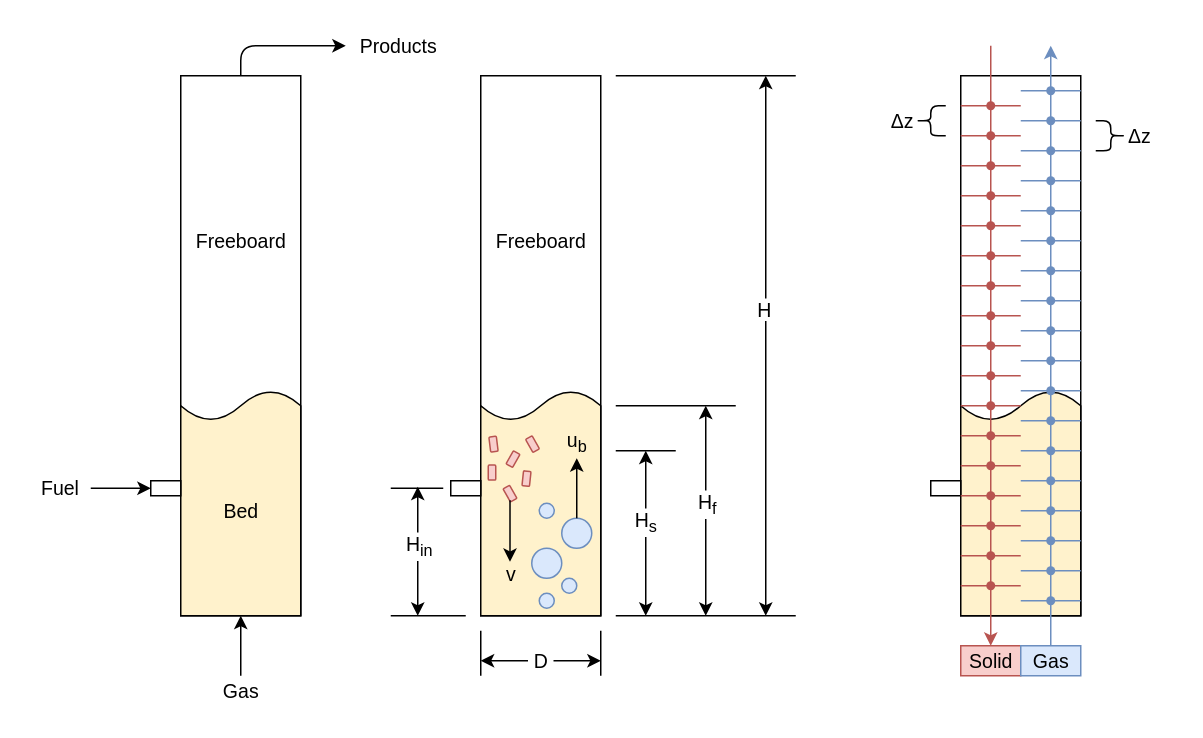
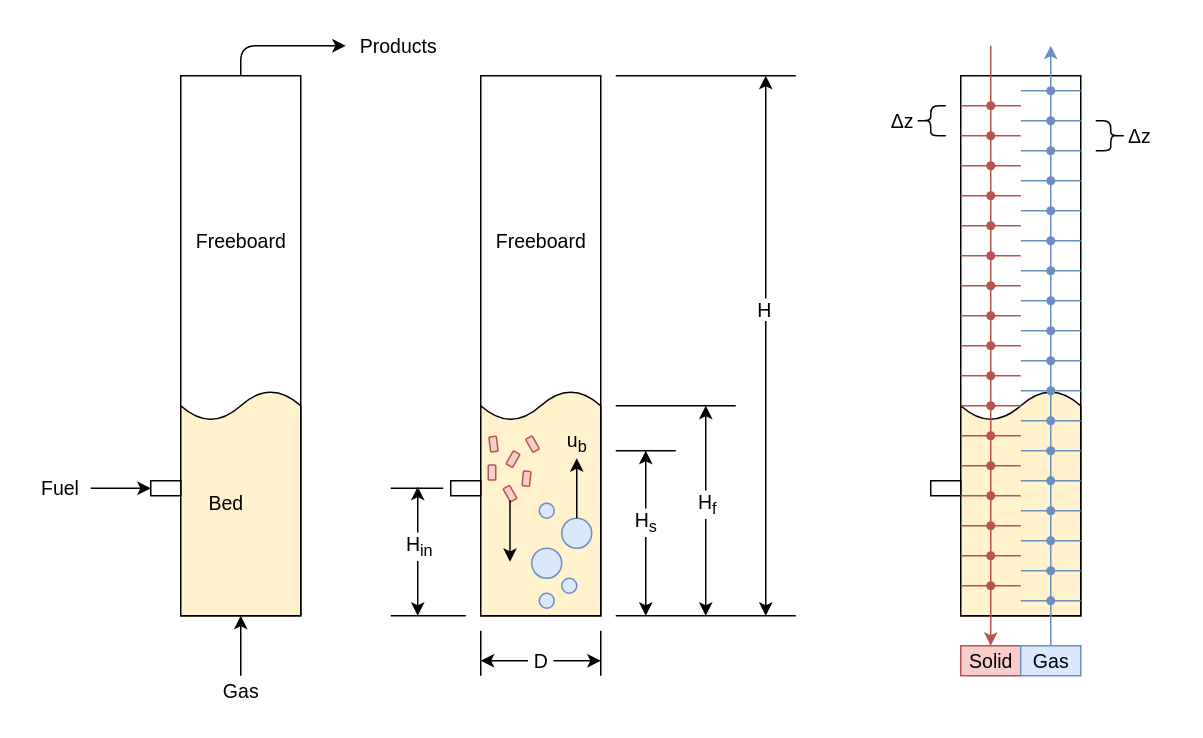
node "Bed": moved (241, 511) -> (226, 503)
node "v": removed
